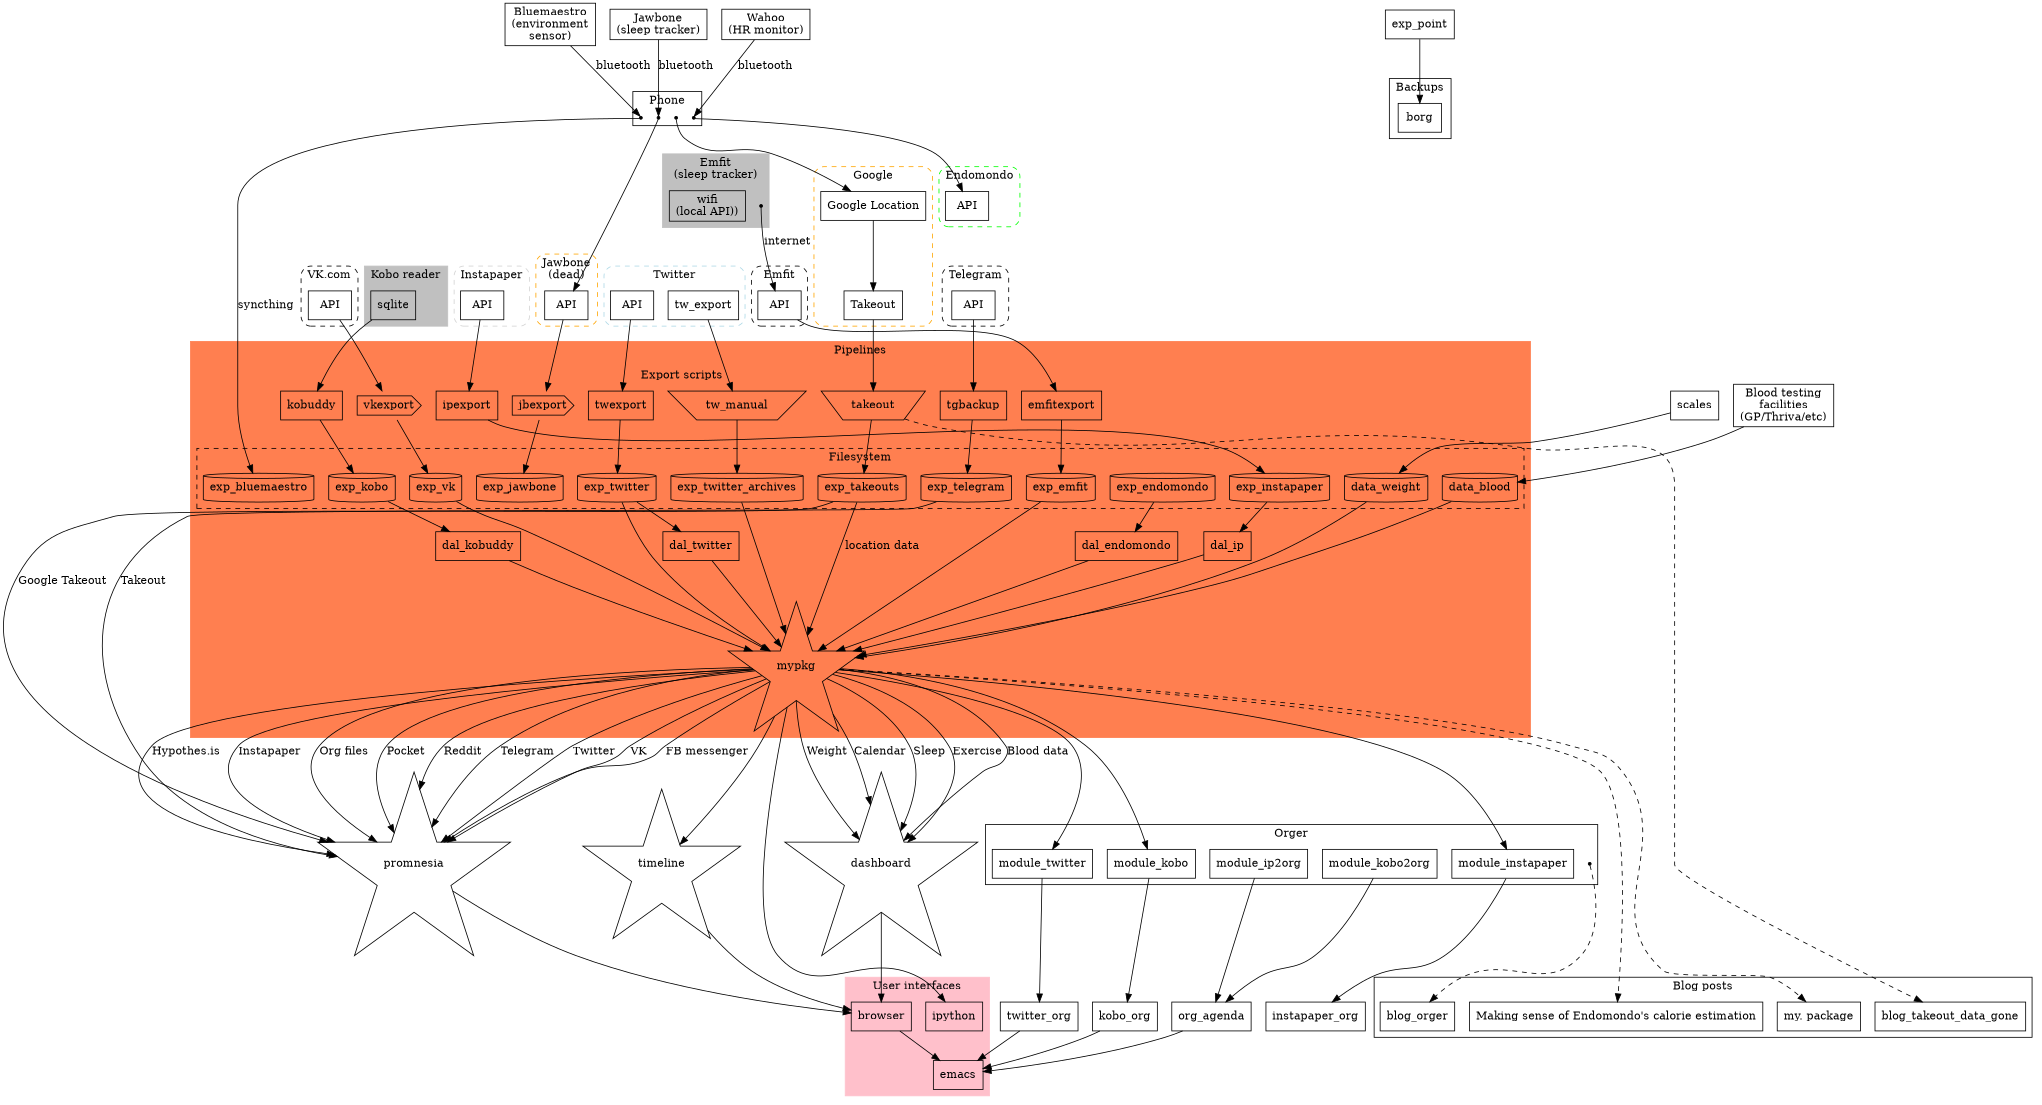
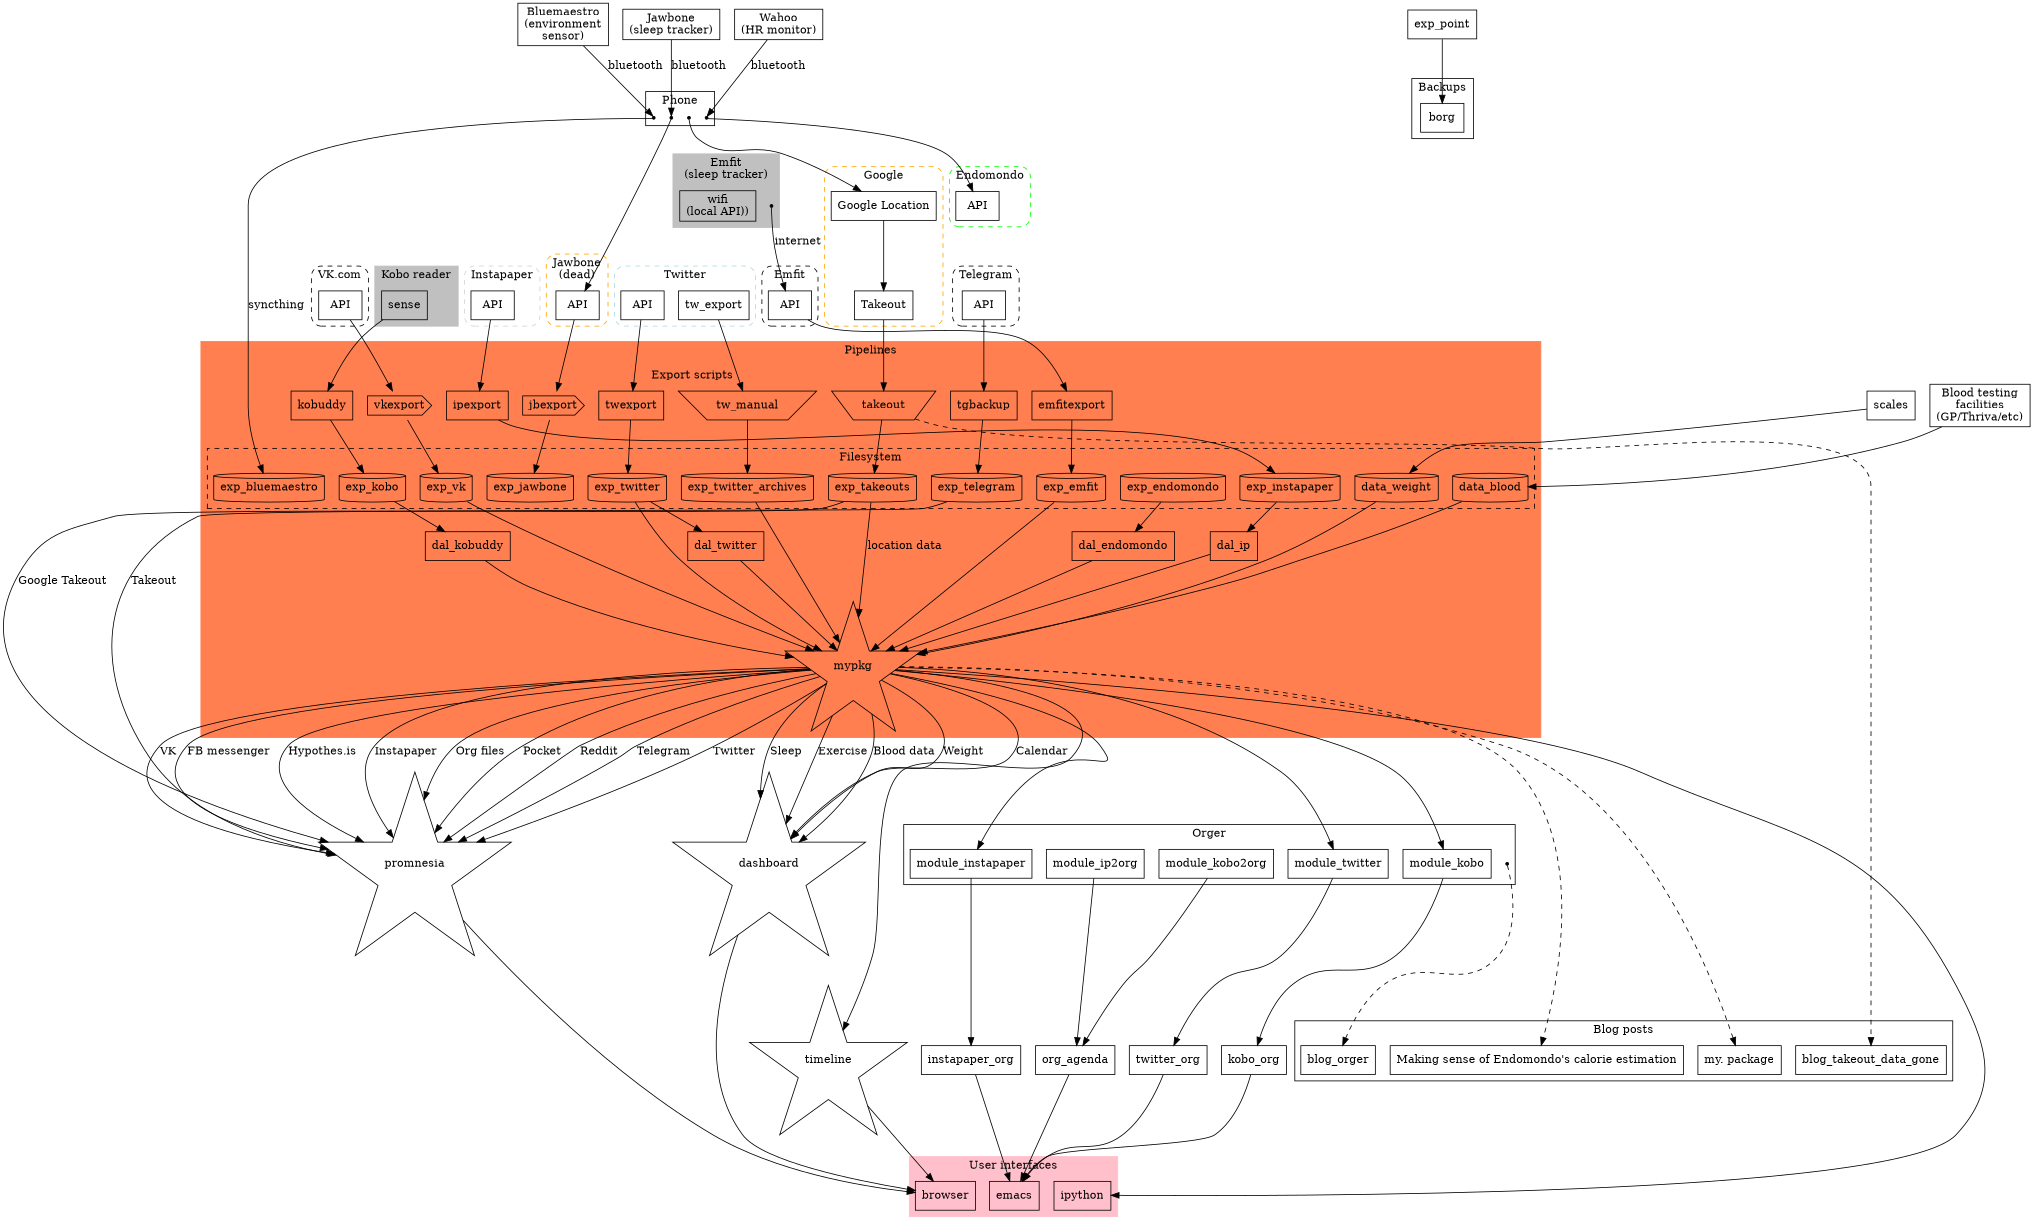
node "sqlite": label "sqlite" -> "sense"
edge "browser" -> "emacs": now "instapaper_org" -> "emacs"
